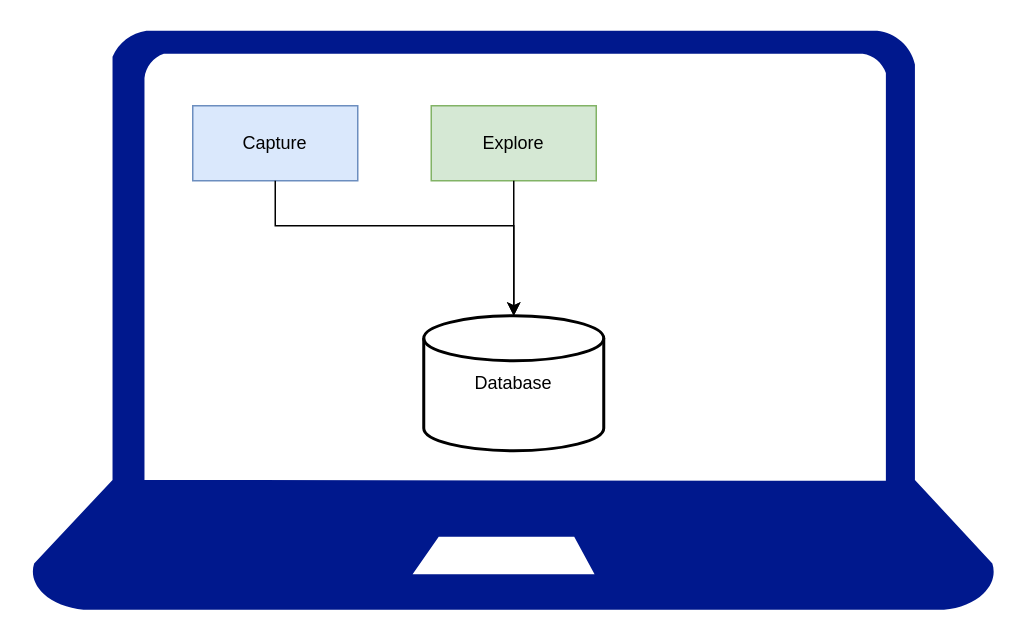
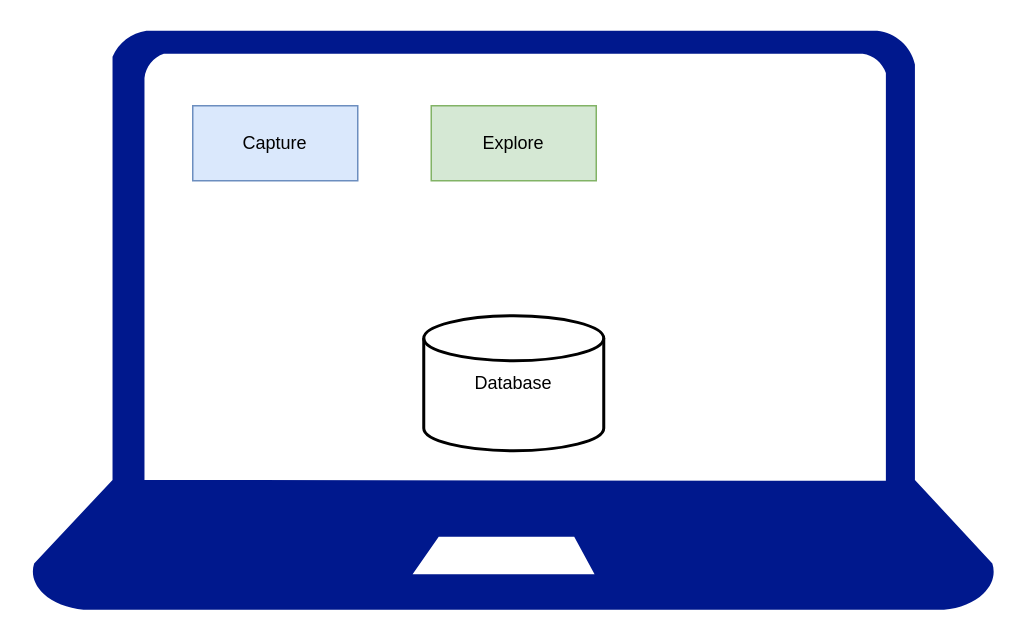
edge "Explore" -> "Database": removed
edge "Capture" -> "Database": removed
